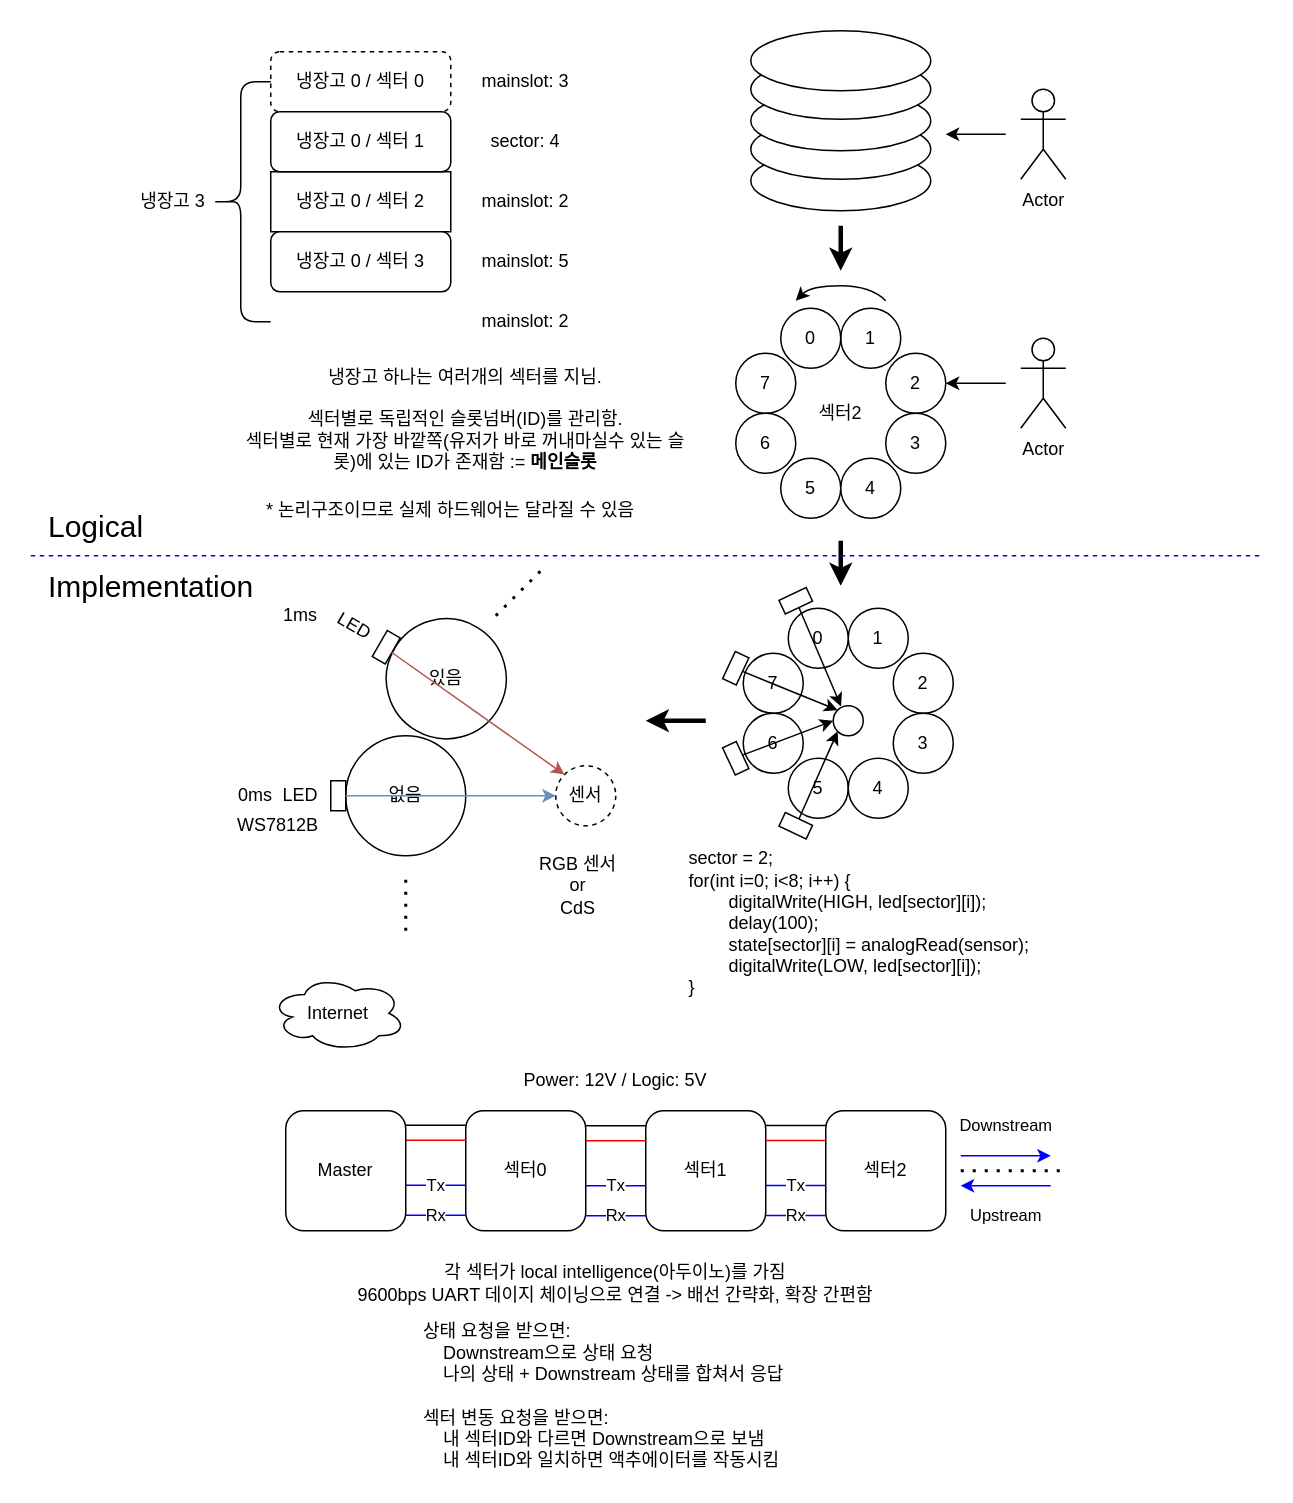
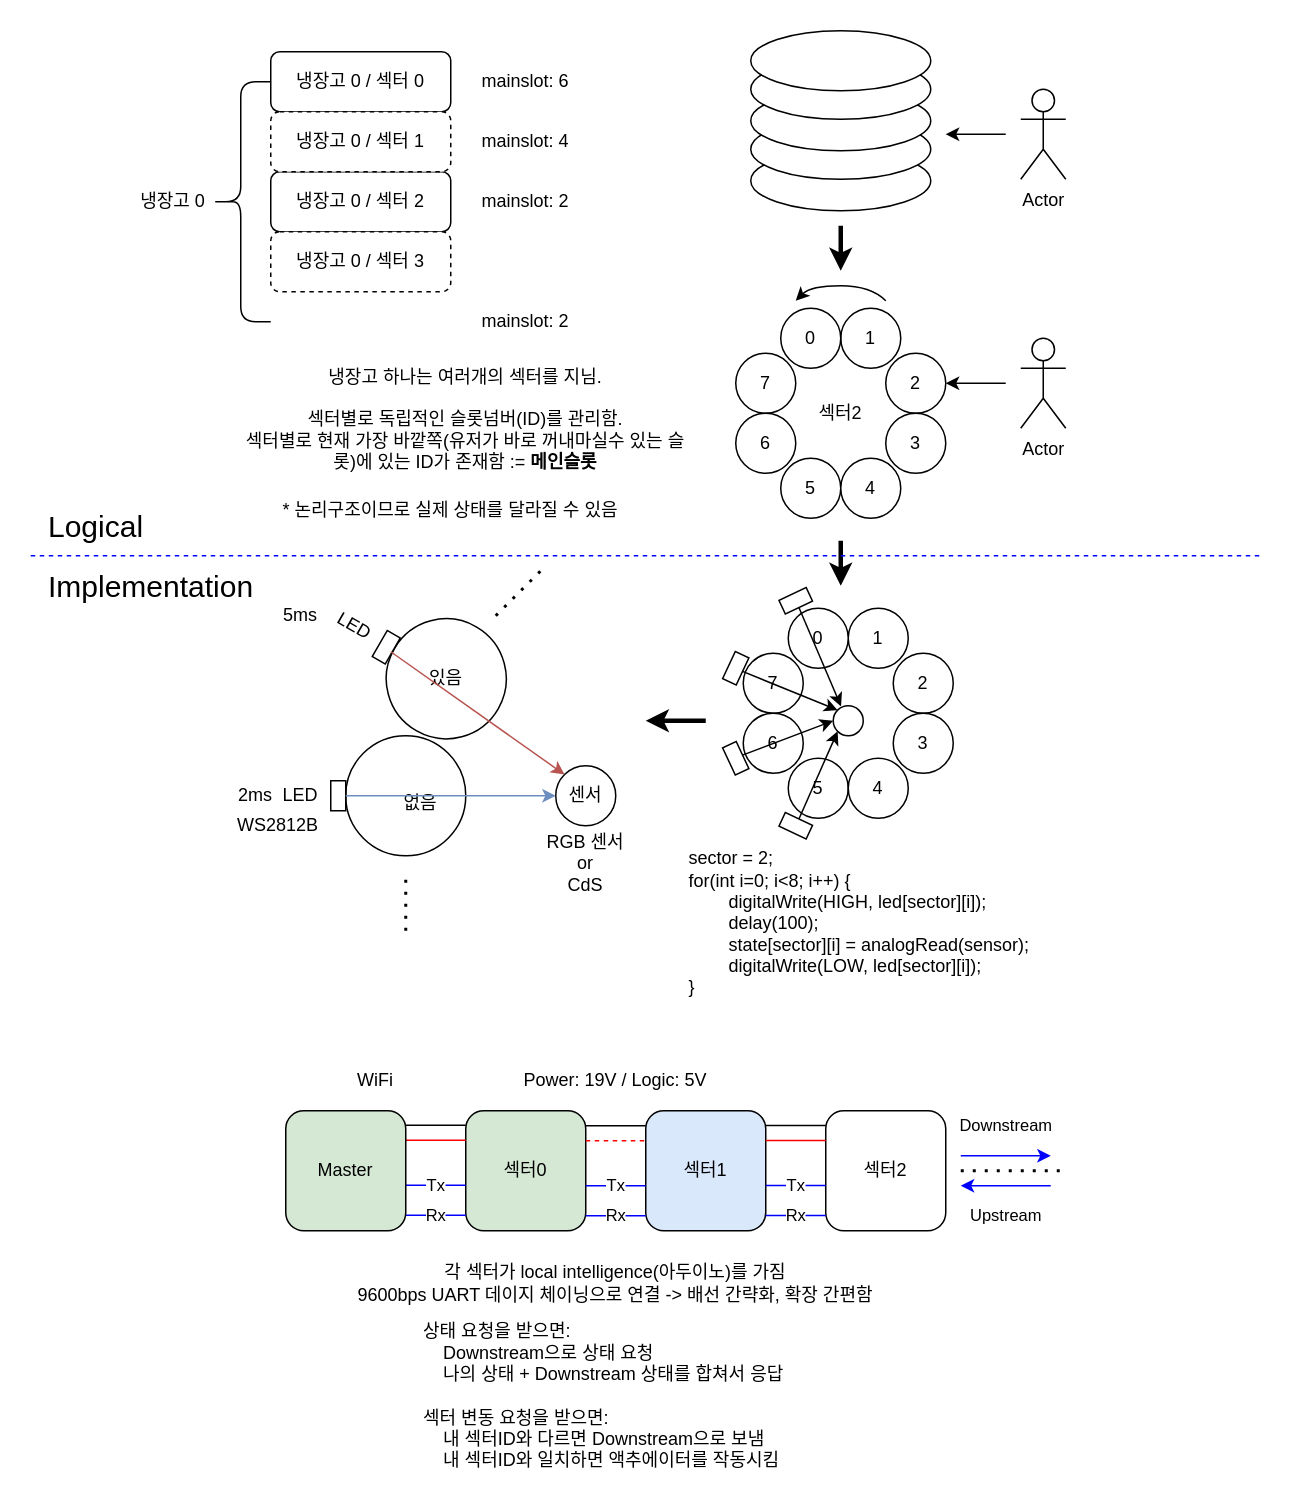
node "냉장고 0 / 섹터 0": style dashed -> solid
node "mainslot: 3": label "mainslot: 3" -> "mainslot: 6"
node "냉장고 0 / 섹터 1": style solid -> dashed
node "sector: 4": label "sector: 4" -> "mainslot: 4"
node "냉장고 3": label "냉장고 3" -> "냉장고 0"
node "냉장고 0 / 섹터 2": shape rectangle -> rounded rectangle
node "냉장고 0 / 섹터 3": style solid -> dashed
node "mainslot: 5": removed
node "* 논리구조이므로 실제 하드웨어는 달라질 수 있음": label "* 논리구조이므로 실제 하드웨어는 달라질 수 있음" -> "* 논리구조이므로 실제 상태를 달라질 수 있음"
node "1ms": label "1ms" -> "5ms"
node "0ms": label "0ms" -> "2ms"
node "없음": moved (406, 796) -> (421, 803)
node "센서": style dashed -> solid
node "WS7812B": label "WS7812B" -> "WS2812B"
node "RGB 센서 or CdS": moved (578, 886) -> (586, 863)
node "Internet": removed
node "WiFi": added
node "Power: 12V / Logic: 5V": label "Power: 12V / Logic: 5V" -> "Power: 19V / Logic: 5V"
edge "섹터0" -- "섹터1": style solid -> dashed
node "Master": fillcolor #ffffff -> #d5e8d4
node "섹터0": fillcolor #ffffff -> #d5e8d4
node "섹터1": fillcolor #ffffff -> #dae8fc
